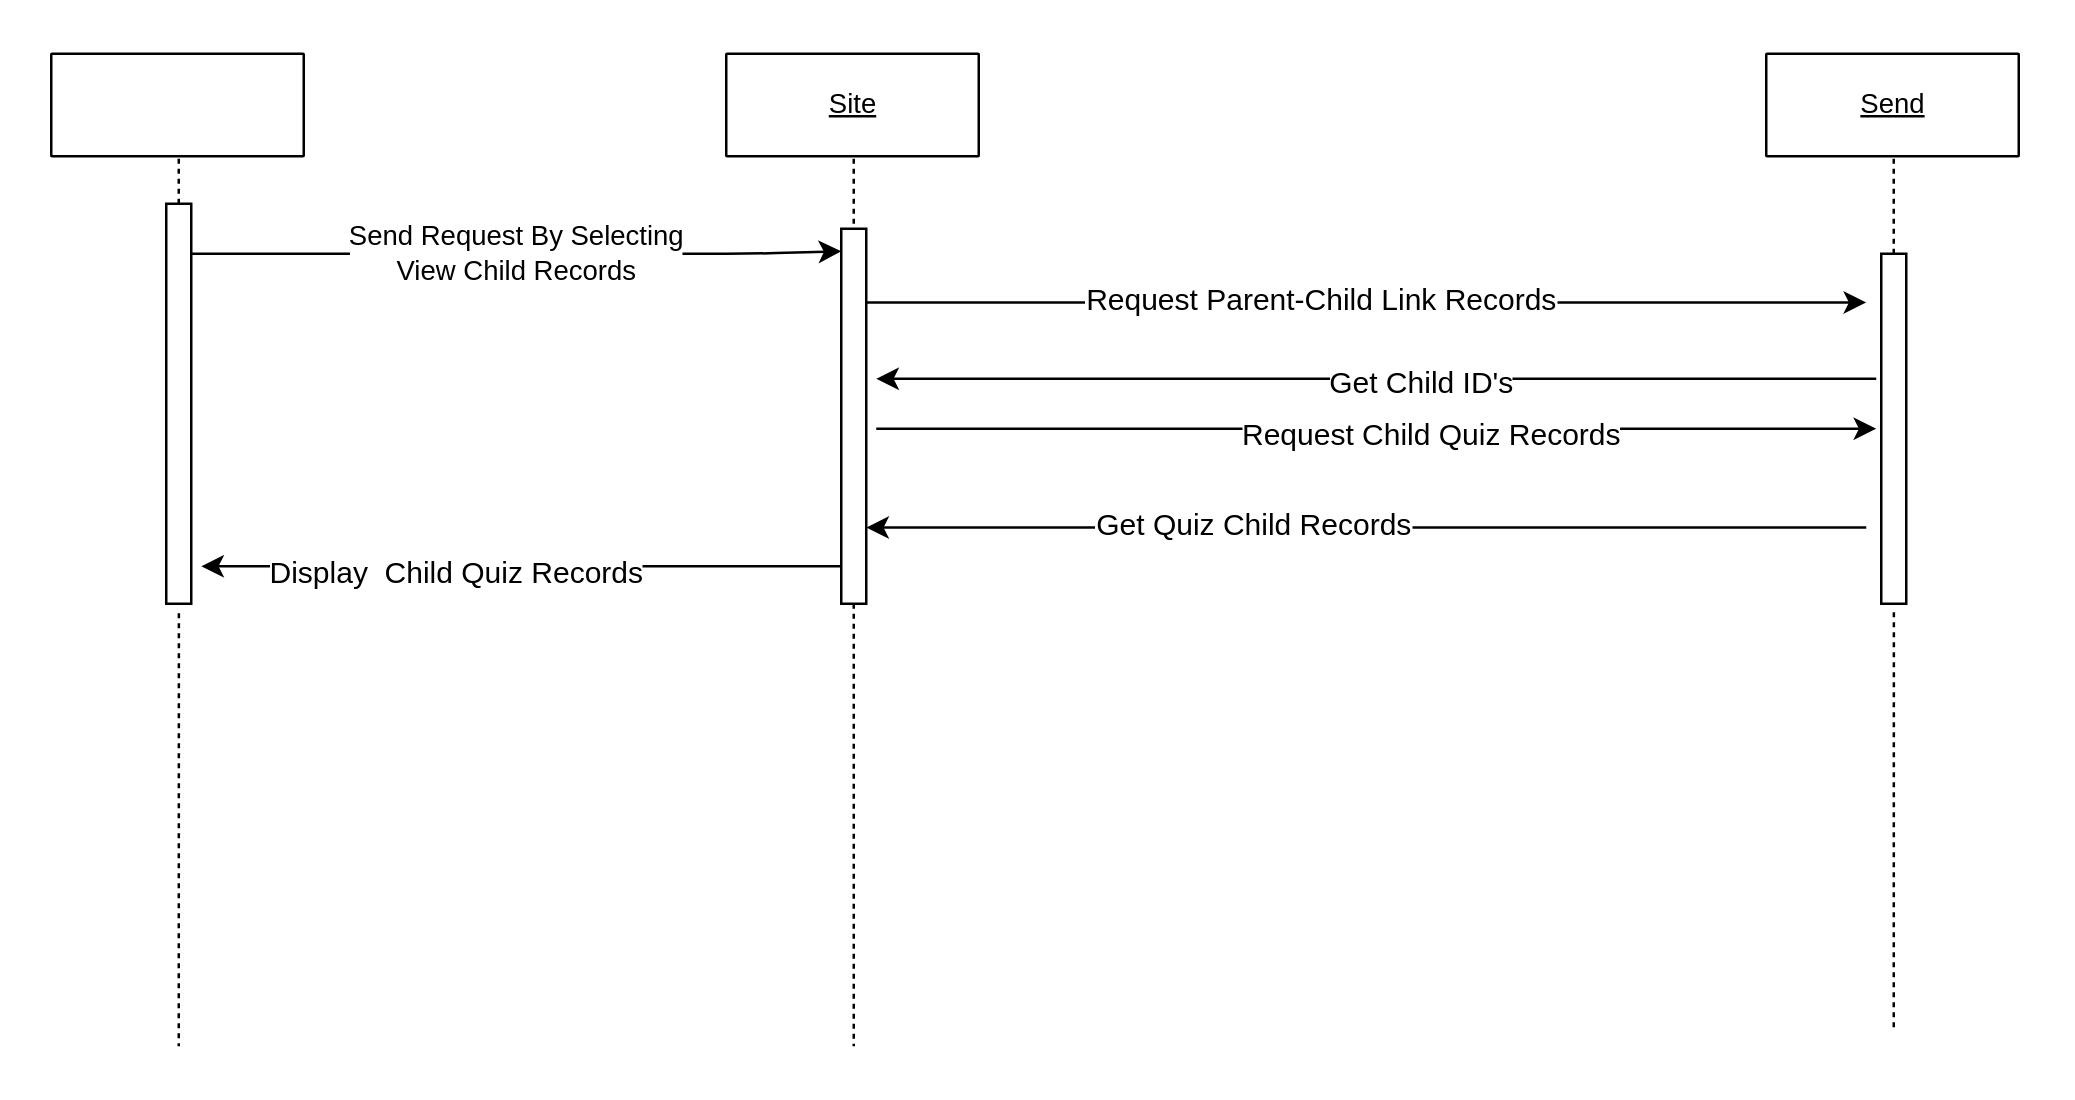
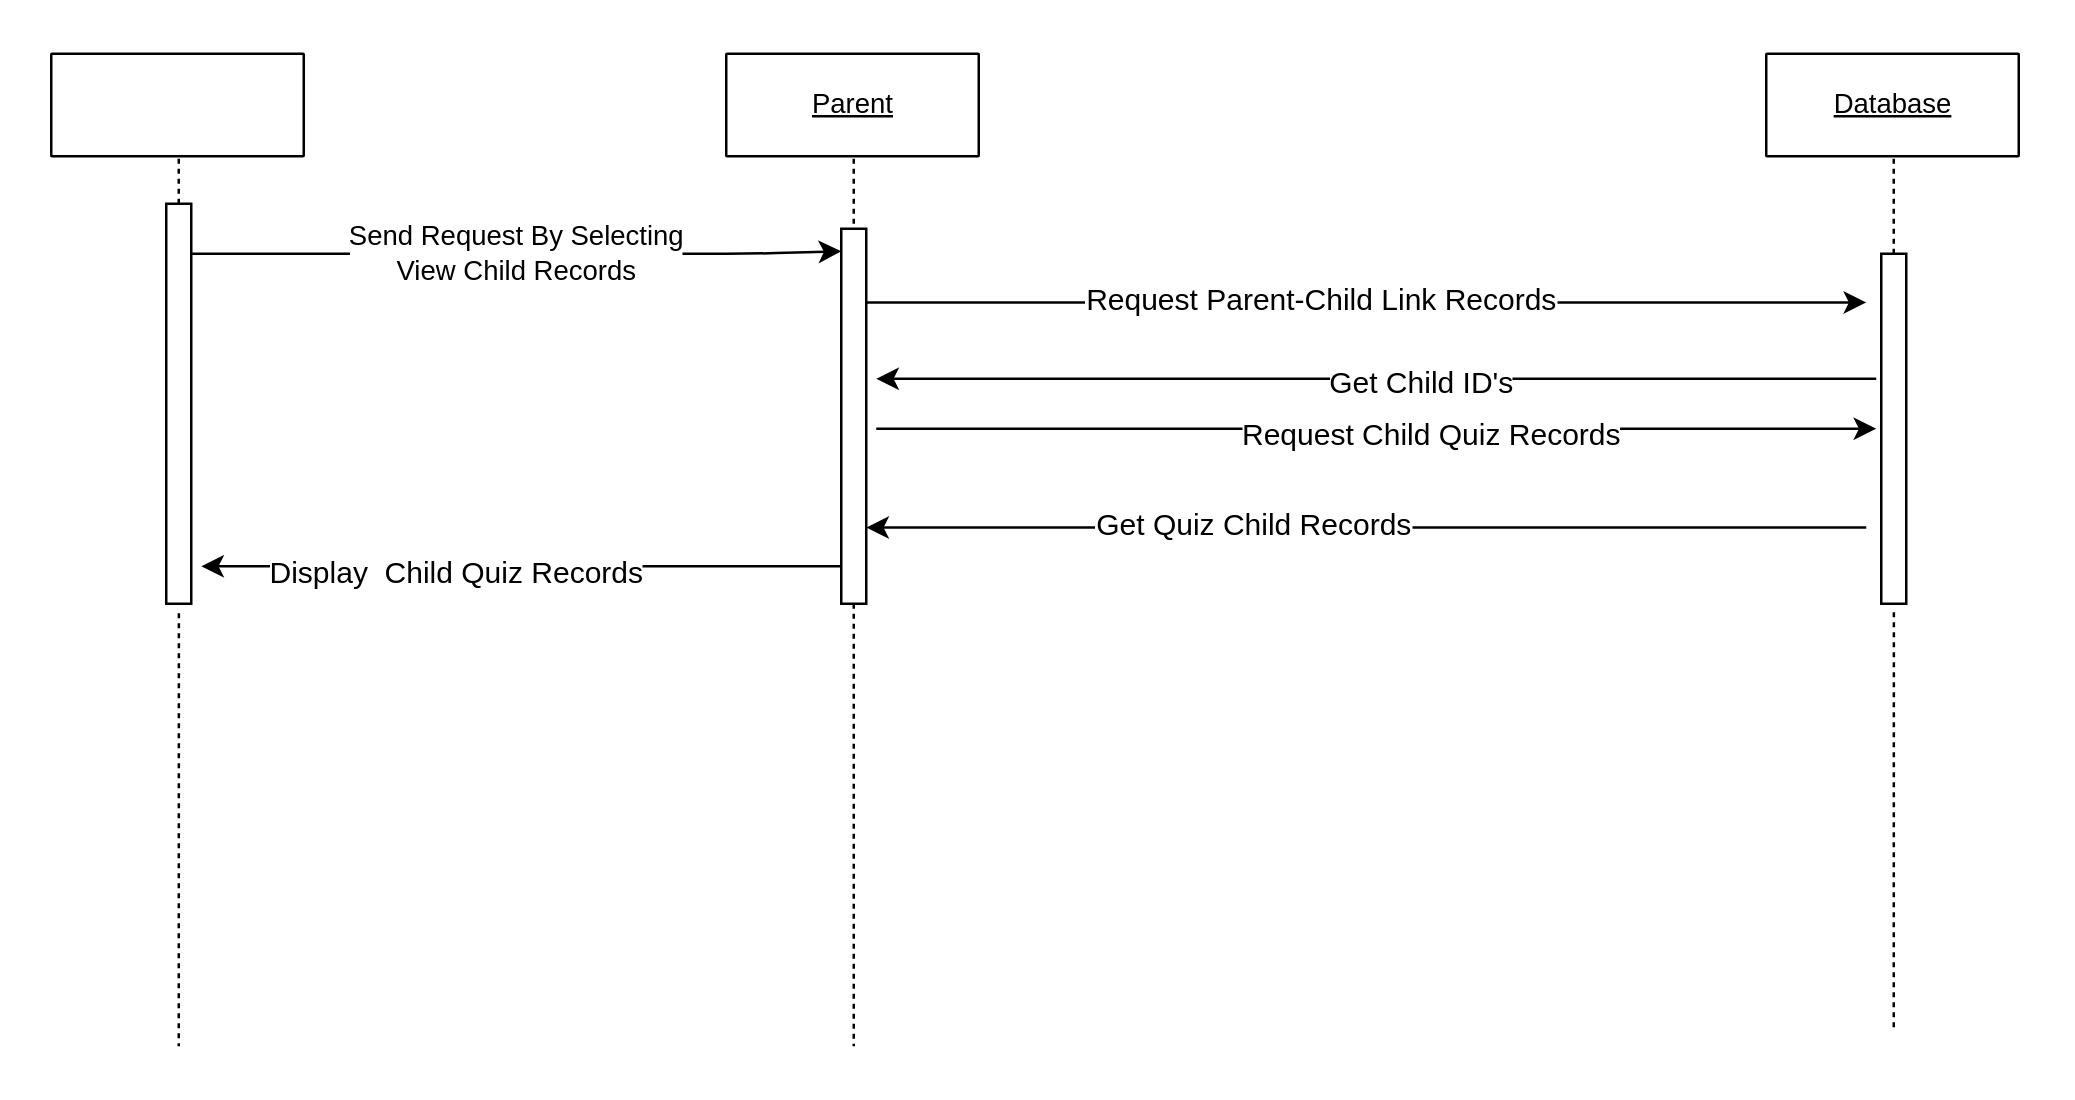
node "Site": label "Site" -> "Parent"
node "Send": label "Send" -> "Database"
